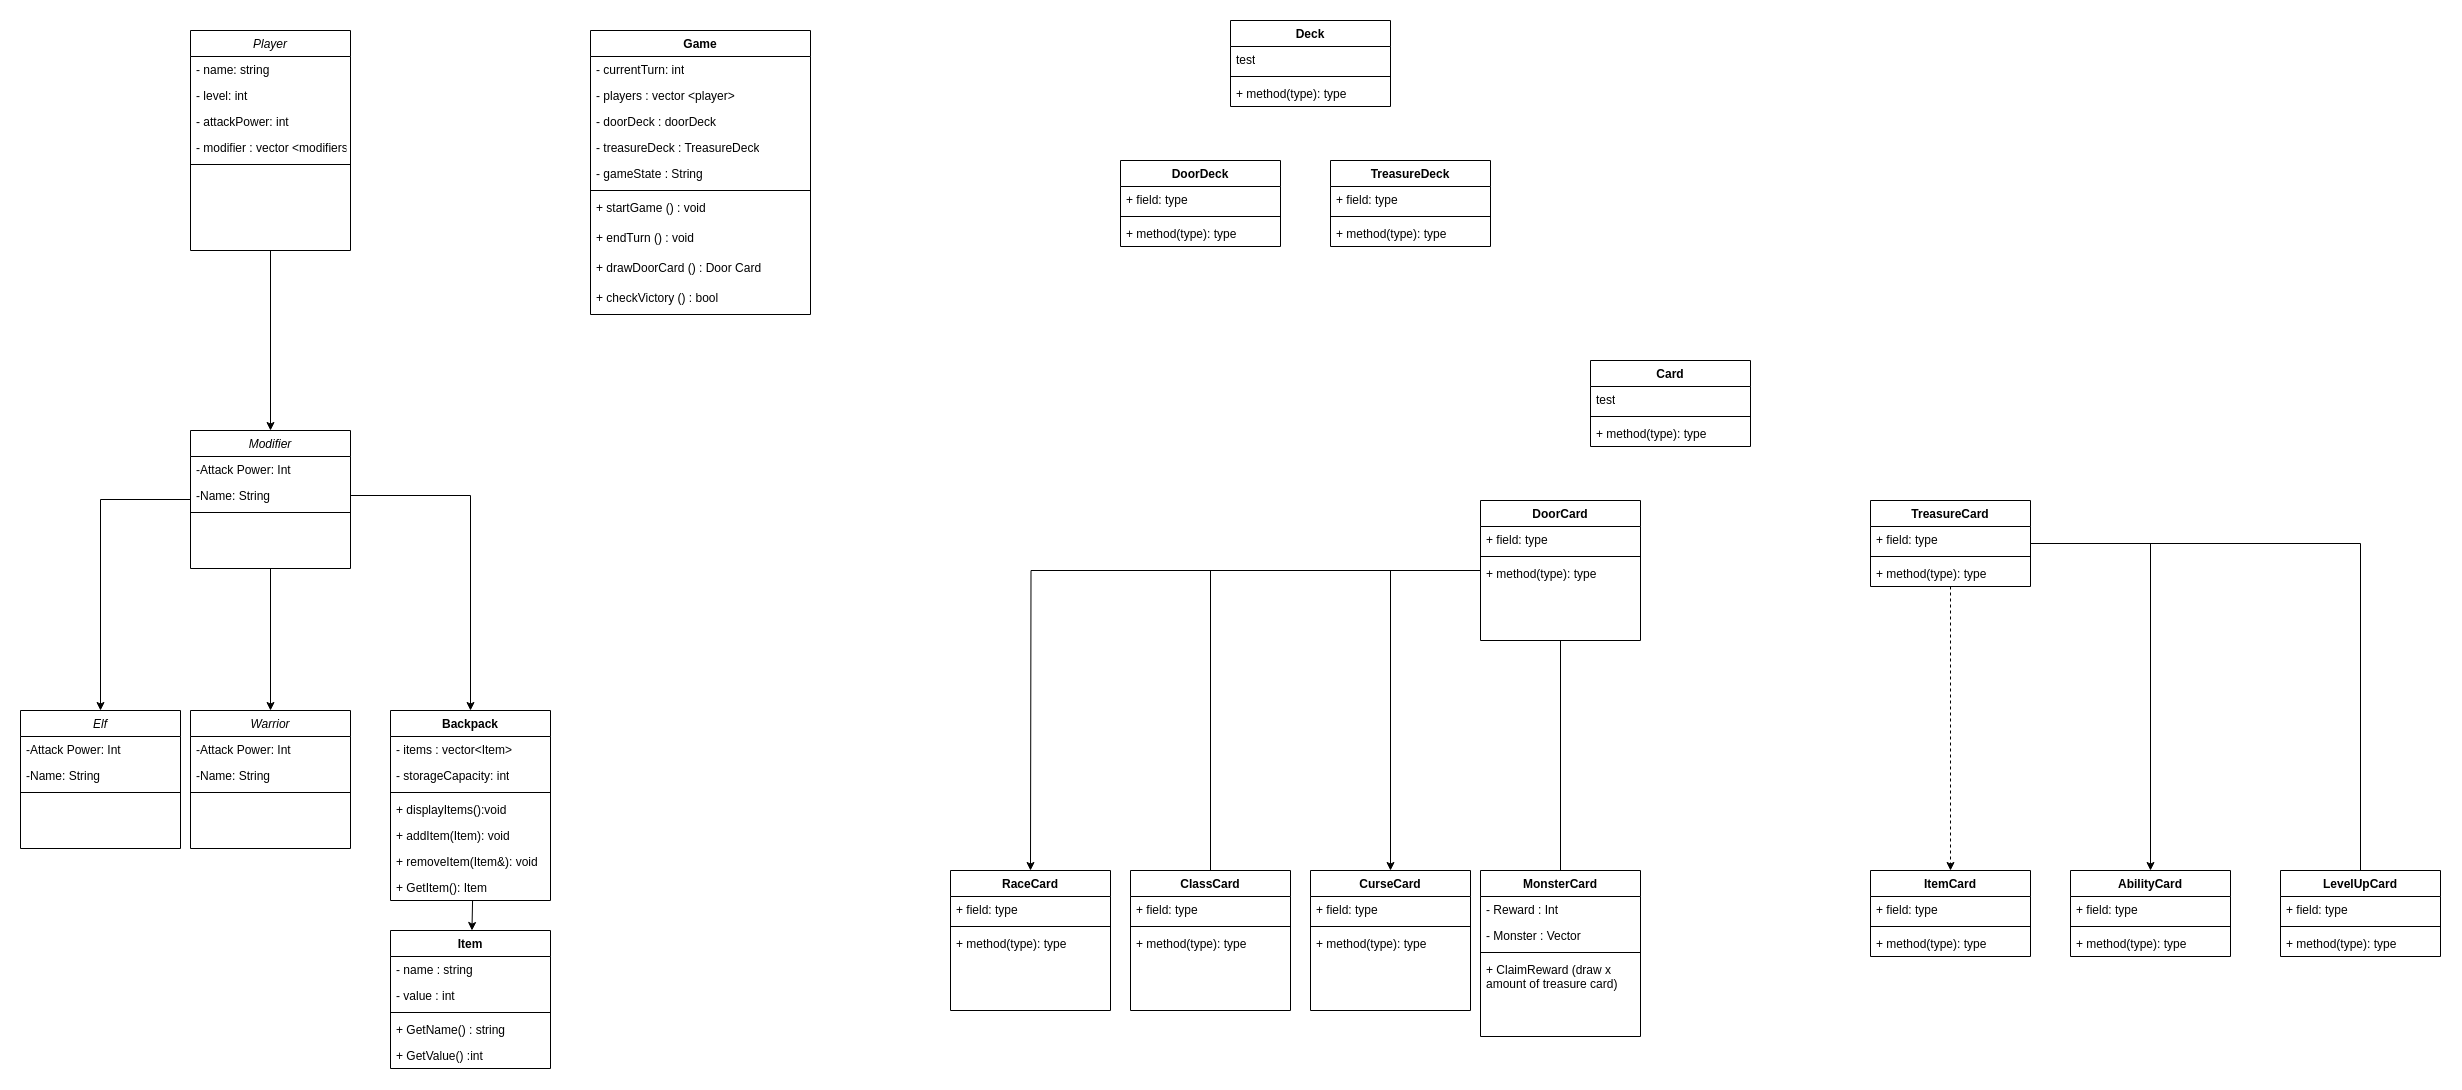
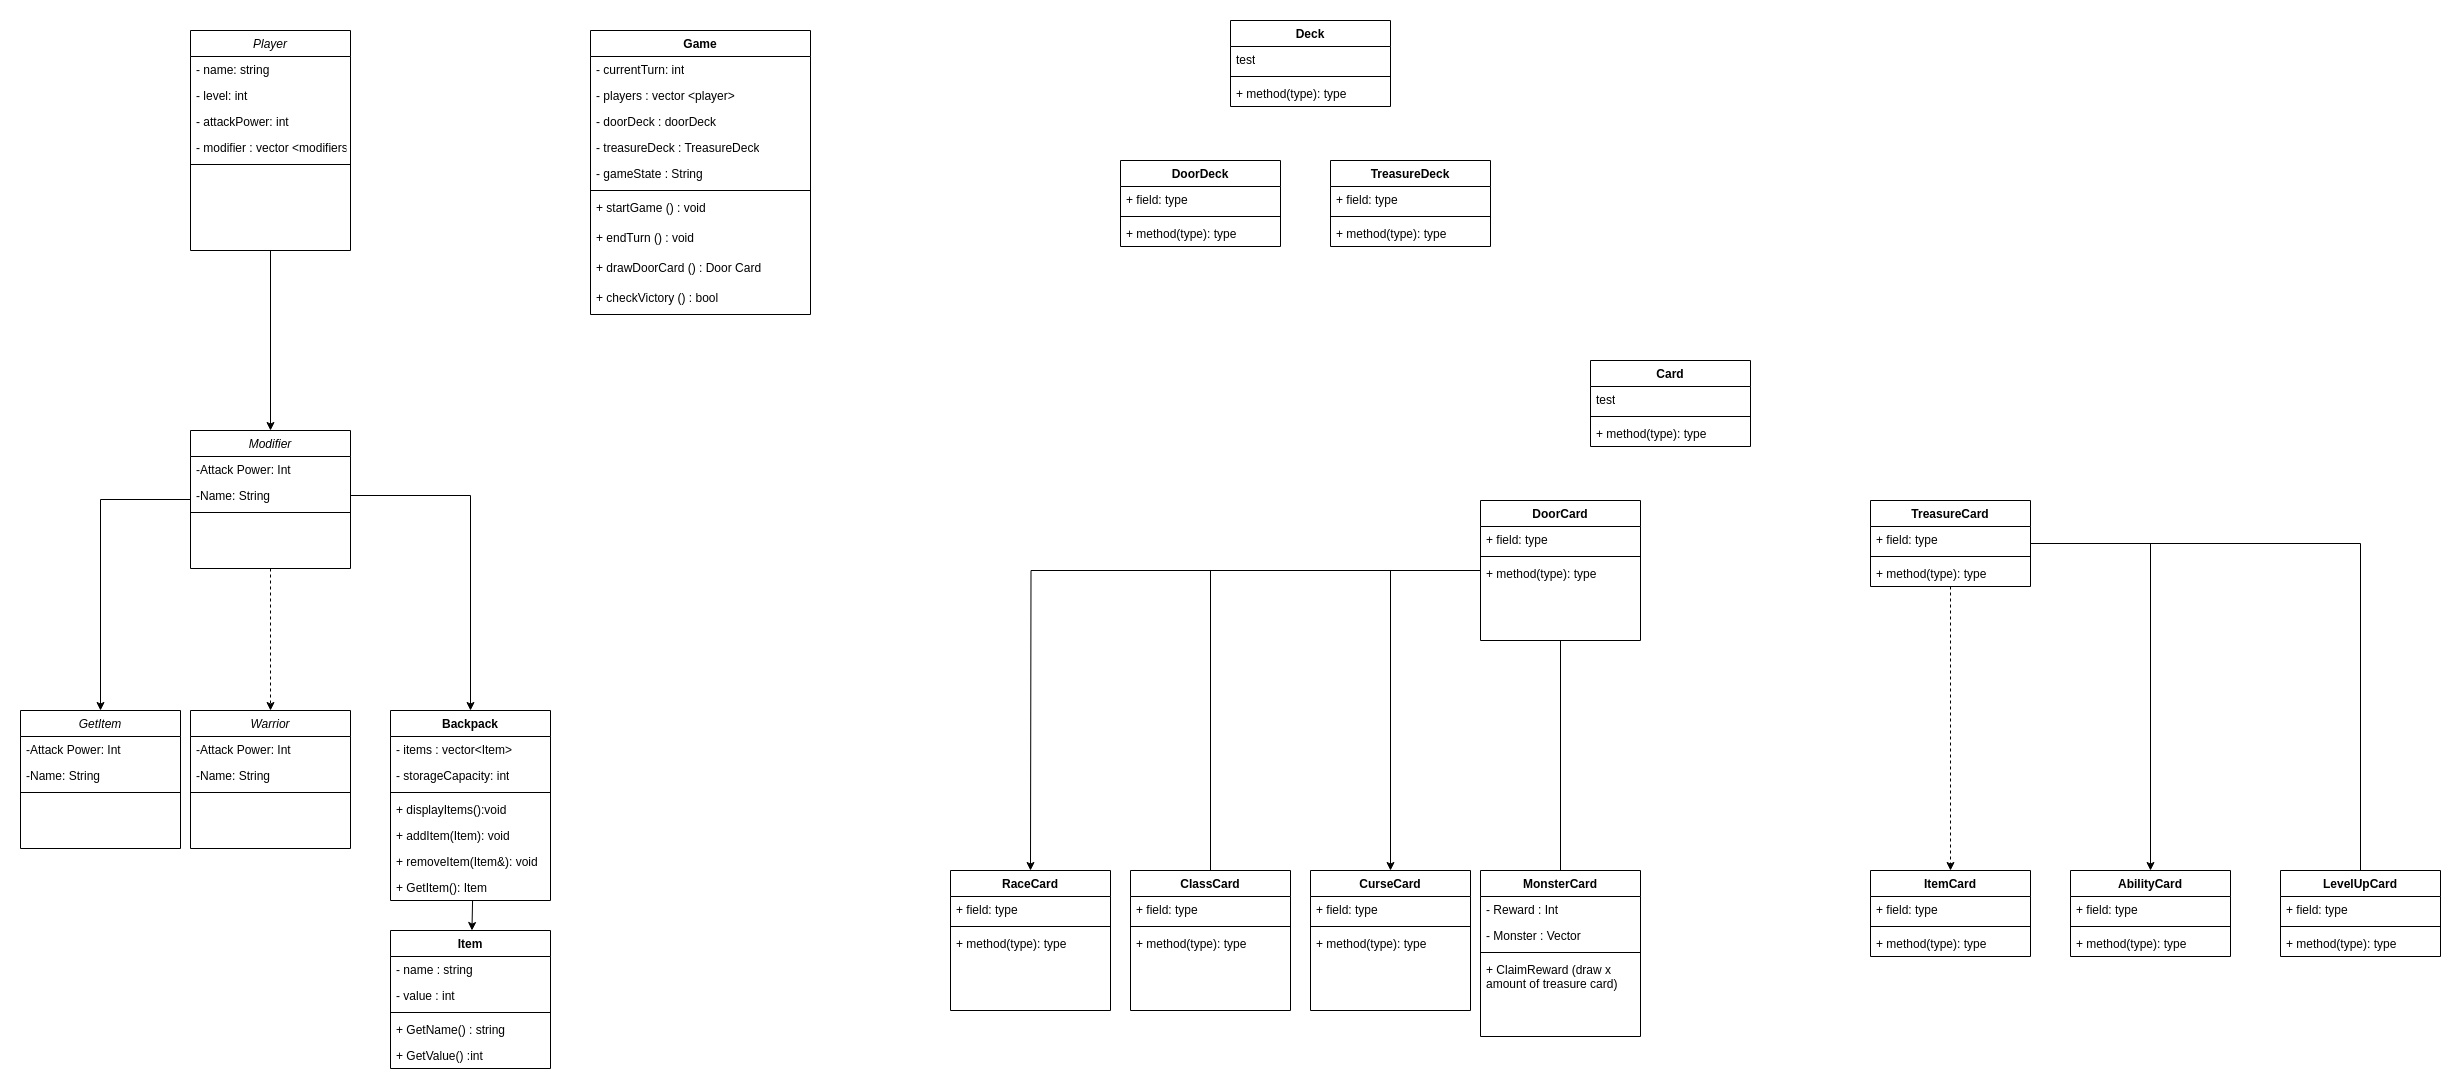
edge "Modifier" -> "Warrior": style solid -> dashed
node "Elf": label "Elf" -> "GetItem"
